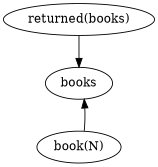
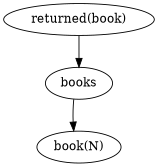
node "returned(books)": label "returned(books)" -> "returned(book)"
edge "book(N)" -> "books": reversed
